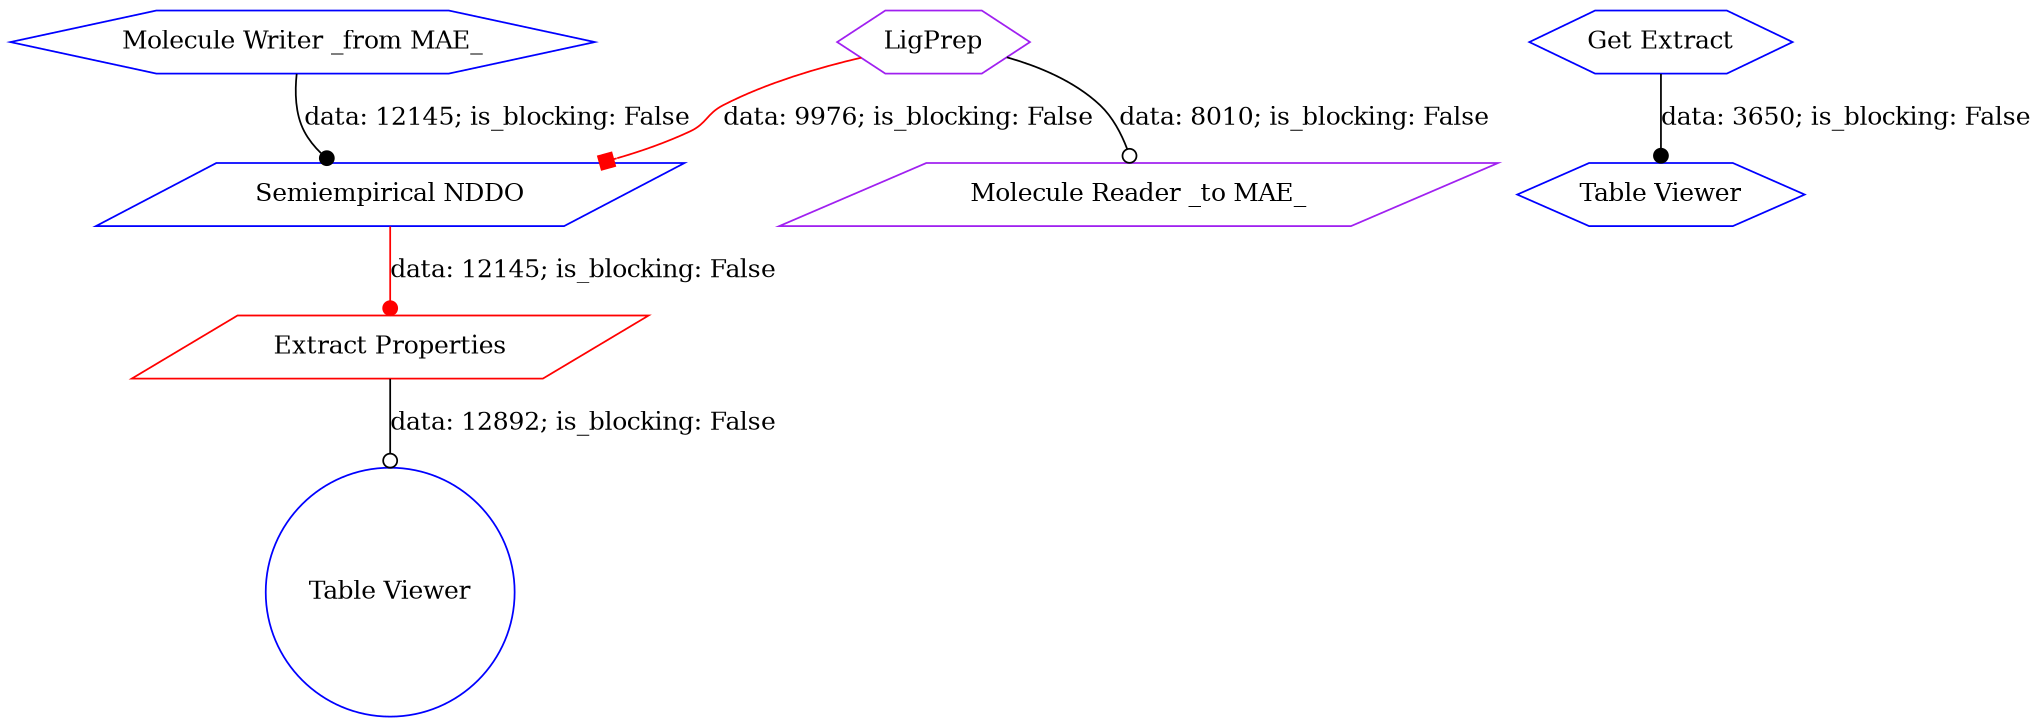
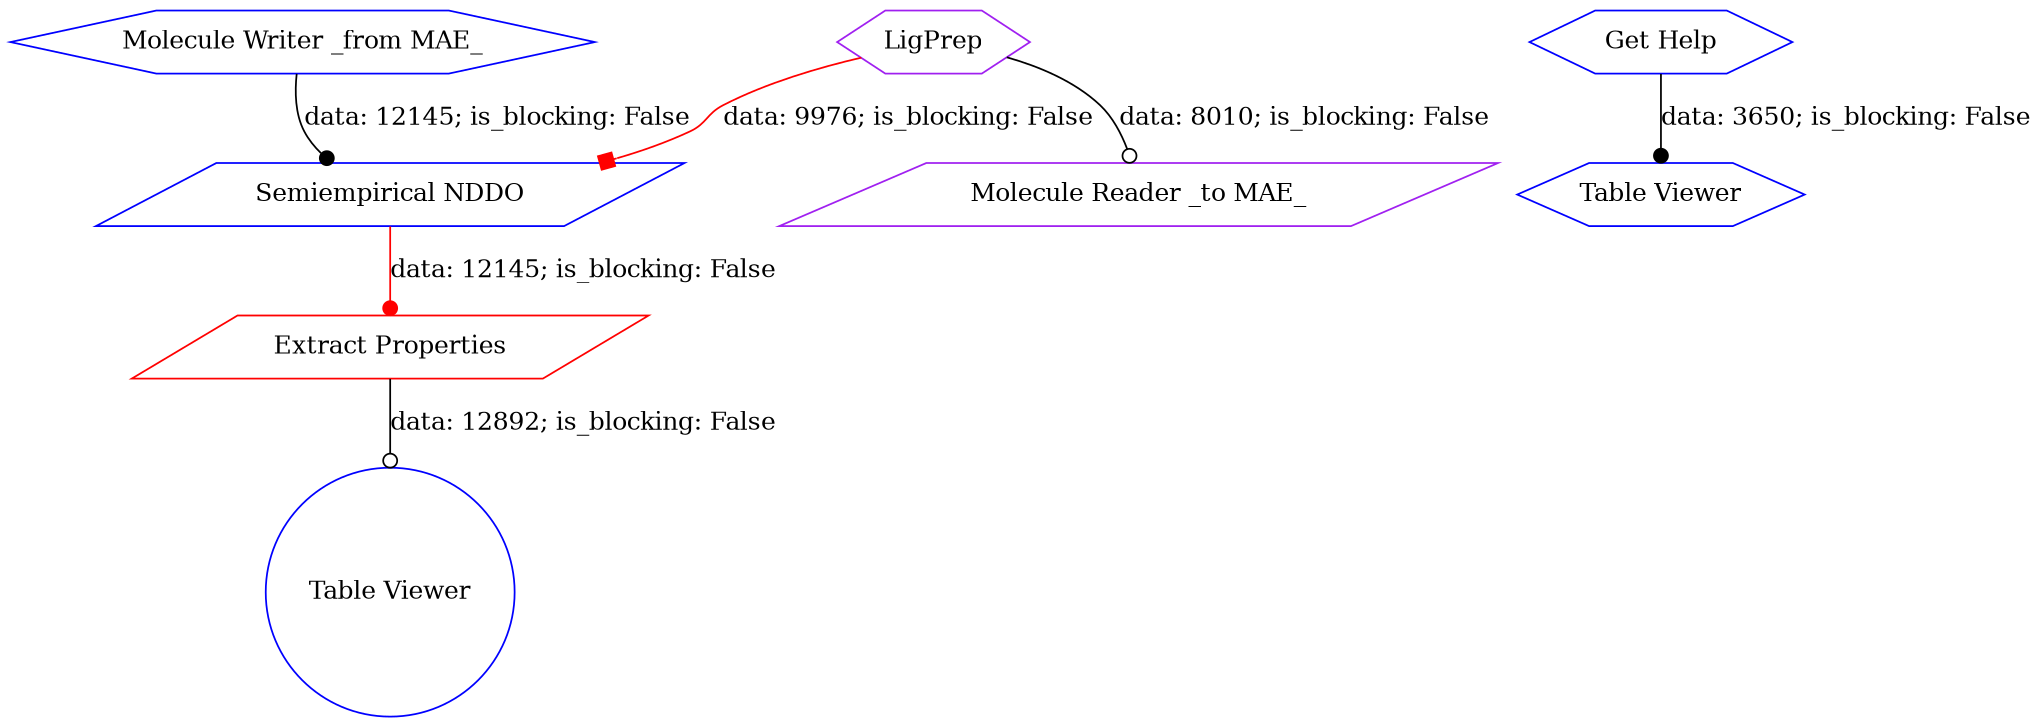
node "Get Extract": label "Get Extract" -> "Get Help"
